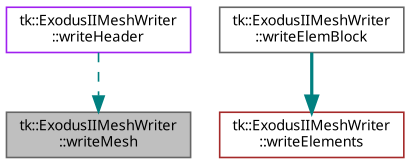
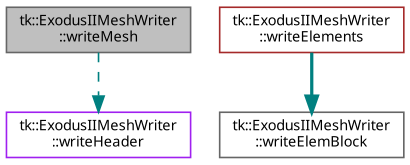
edge "tk::ExodusIIMeshWriter ::writeHeader" -> "tk::ExodusIIMeshWriter ::writeMesh": reversed
edge "tk::ExodusIIMeshWriter ::writeElemBlock" -> "tk::ExodusIIMeshWriter ::writeElements": reversed
